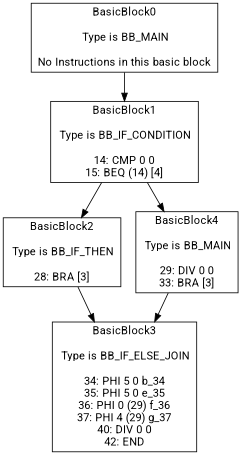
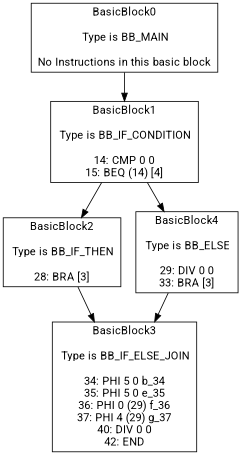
node "BasicBlock4 Type is BB_MAIN 29: DIV 0 0 33: BRA [3]": label "BasicBlock4 Type is BB_MAIN 29: DIV 0 0 33: BRA [3]" -> "BasicBlock4 Type is BB_ELSE 29: DIV 0 0 33: BRA [3]"
